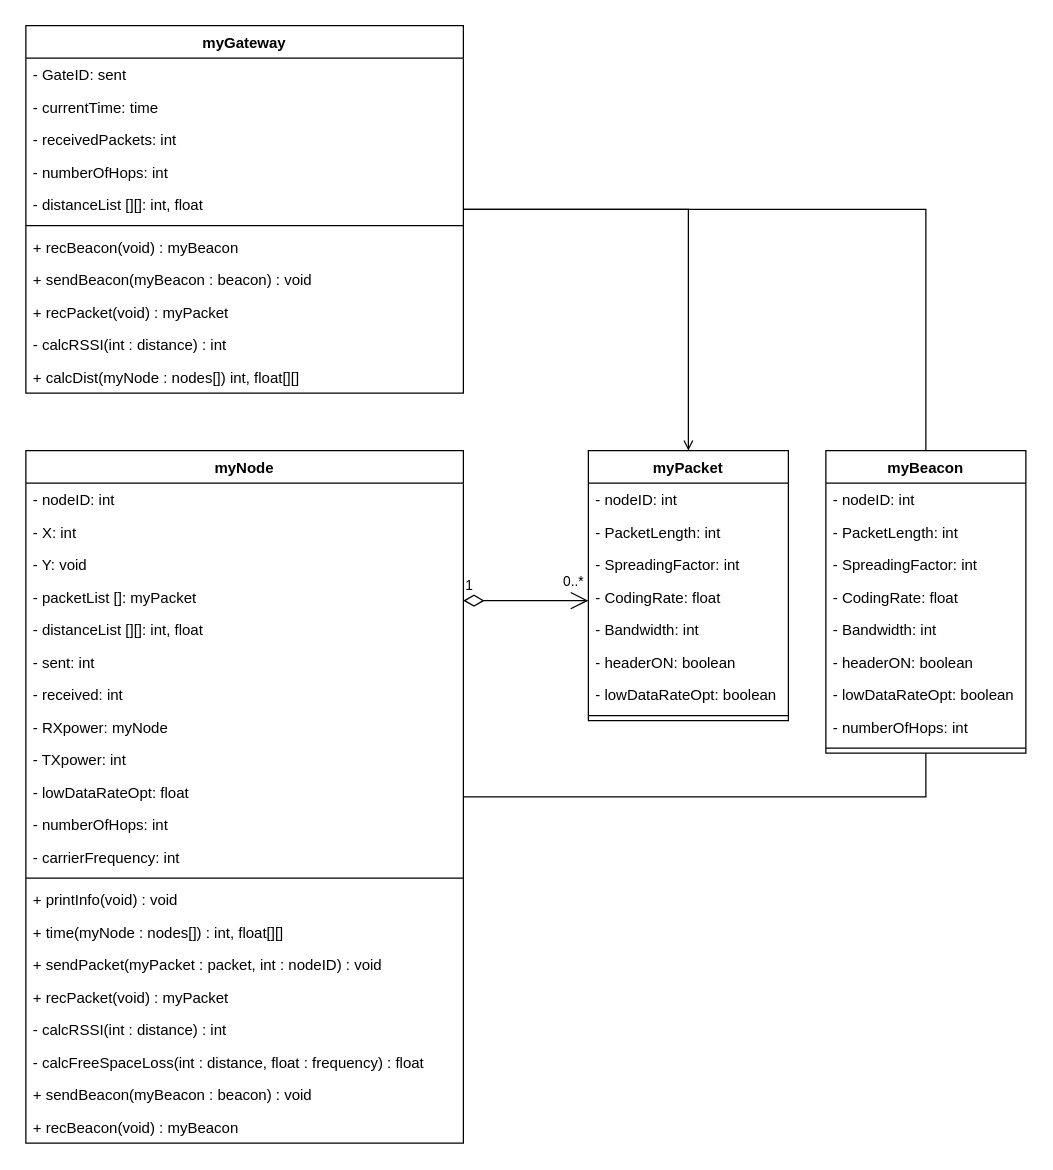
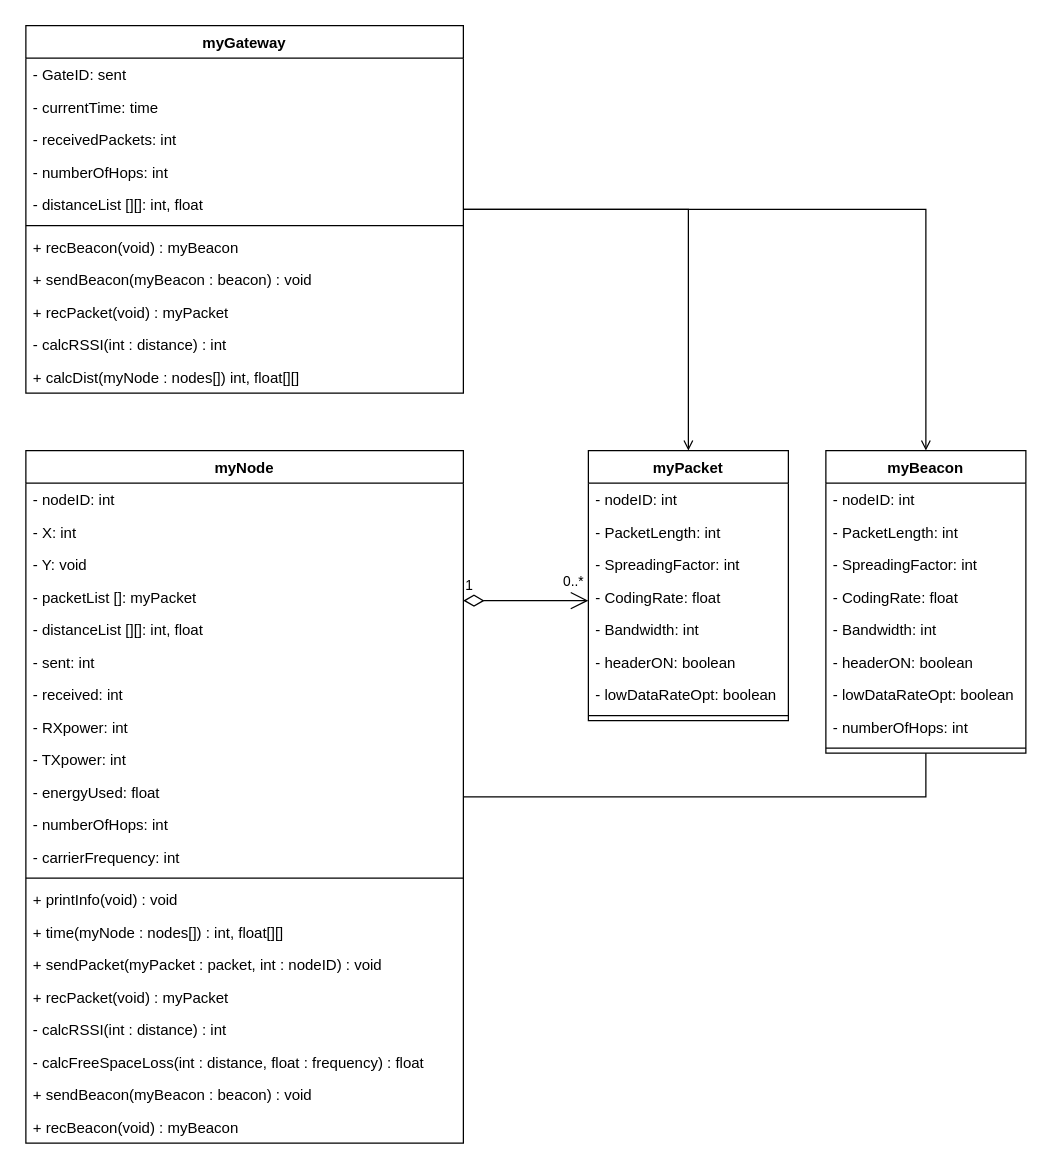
edge "myGateway" -- "myBeacon": arrowhead none -> open
node "- RXpower: myNode": label "- RXpower: myNode" -> "- RXpower: int"
node "- lowDataRateOpt: float": label "- lowDataRateOpt: float" -> "- energyUsed: float"
